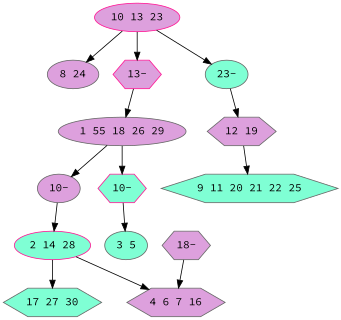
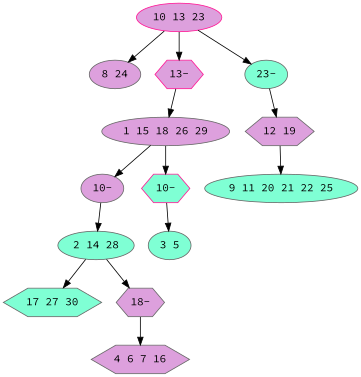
node "1 55 18 26 29": label "1 55 18 26 29" -> "1 15 18 26 29"
node "9 11 20 21 22 25": shape hexagon -> ellipse
node "2 14 28": color deeppink -> gray40
edge "2 14 28" -> "4 6 7 16": now "2 14 28" -> "18-"
